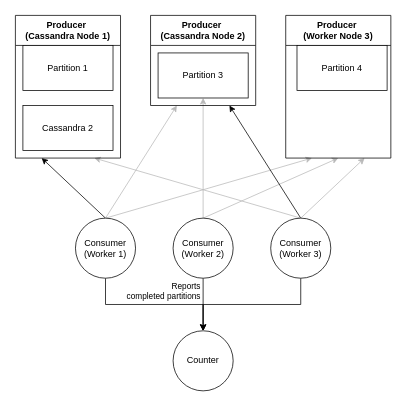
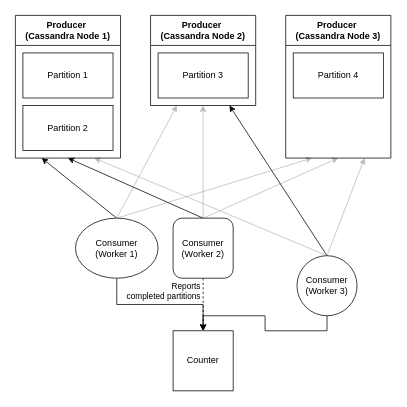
node "Producer (Worker Node 3)": label "Producer (Worker Node 3)" -> "Producer (Cassandra Node 3)"
node "Partition 1": moved (68, 68) -> (68, 75)
node "Partition 4": moved (342, 68) -> (338, 75)
node "Cassandra 2": label "Cassandra 2" -> "Partition 2"
edge "Consumer (Worker 2)" -> "Producer (Cassandra Node 1)": added
edge "Consumer (Worker 2)" -> "Partition 3": now "Consumer (Worker 2)" -> "Producer (Cassandra Node 2)"
node "Consumer (Worker 1)": size 60x60 -> 83x60
node "Consumer (Worker 2)": shape ellipse -> rounded rectangle
node "Consumer (Worker 3)": moved (300, 248) -> (327, 285)
edge "Consumer (Worker 2)" -> "Counter": style solid -> dashed
node "Counter": shape ellipse -> rectangle
